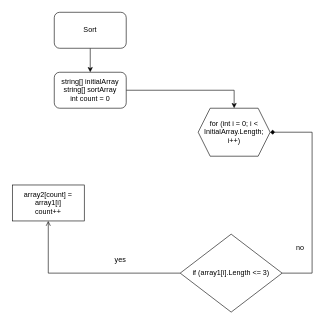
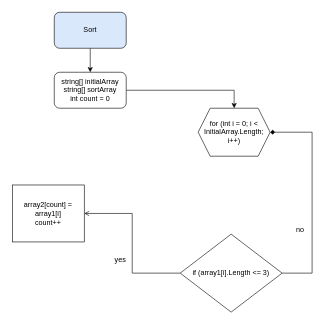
node "Sort": fillcolor #ffffff -> #dae8fc
node "array2[count] = array1[i] count++": size 72x36 -> 72x57
node "no": moved (300, 248) -> (300, 230)
